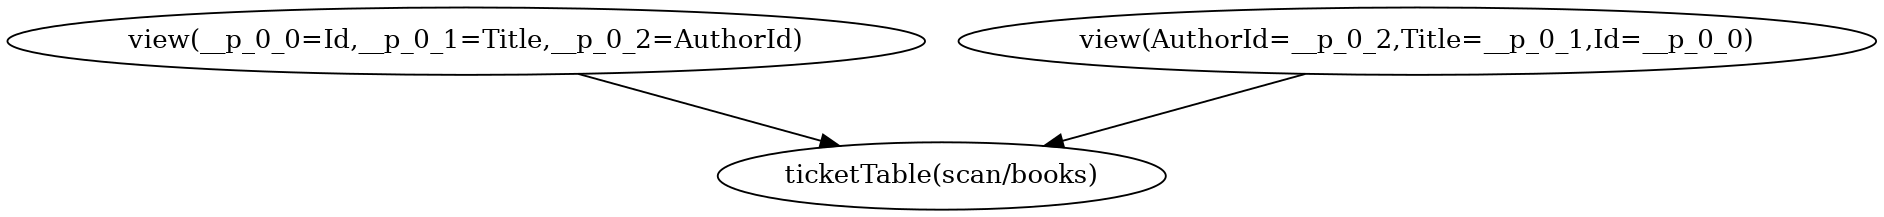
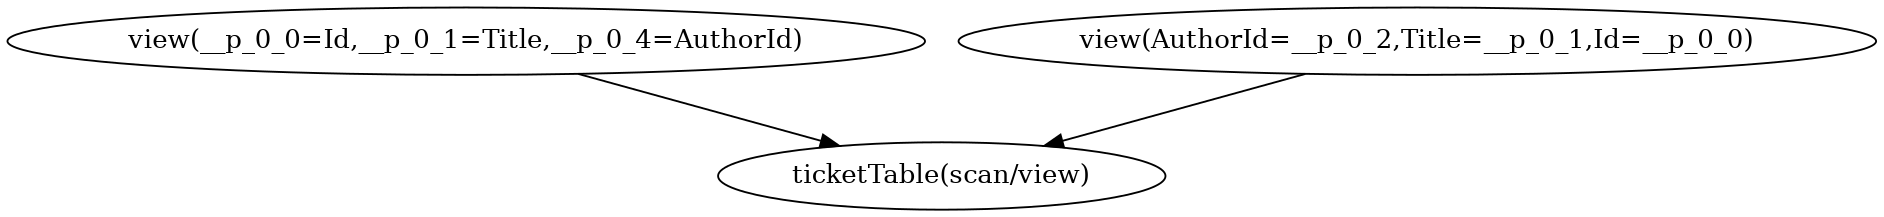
node "view(__p_0_0=Id,__p_0_1=Title,__p_0_2=AuthorId)": label "view(__p_0_0=Id,__p_0_1=Title,__p_0_2=AuthorId)" -> "view(__p_0_0=Id,__p_0_1=Title,__p_0_4=AuthorId)"
node "ticketTable(scan/books)": label "ticketTable(scan/books)" -> "ticketTable(scan/view)"
